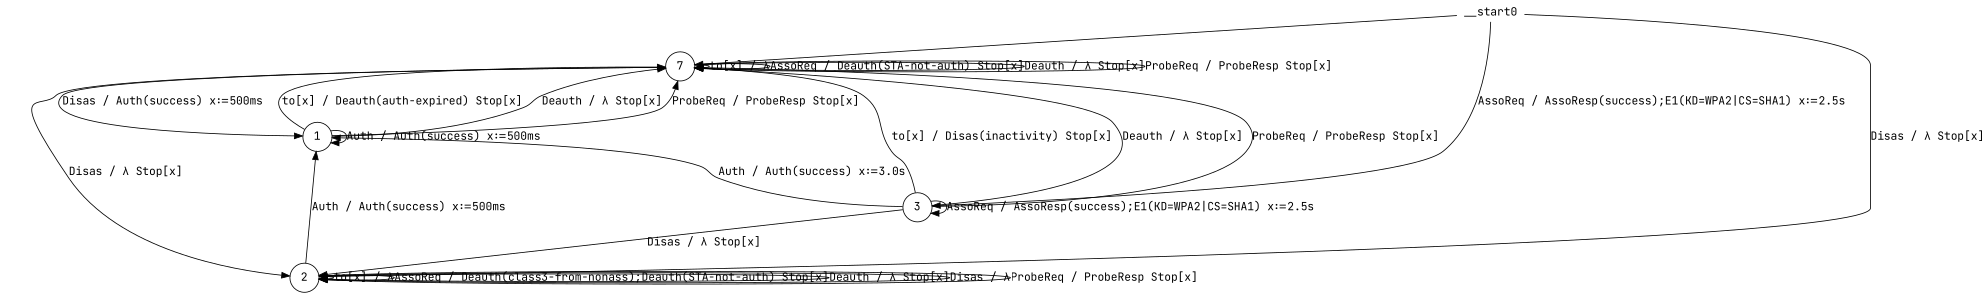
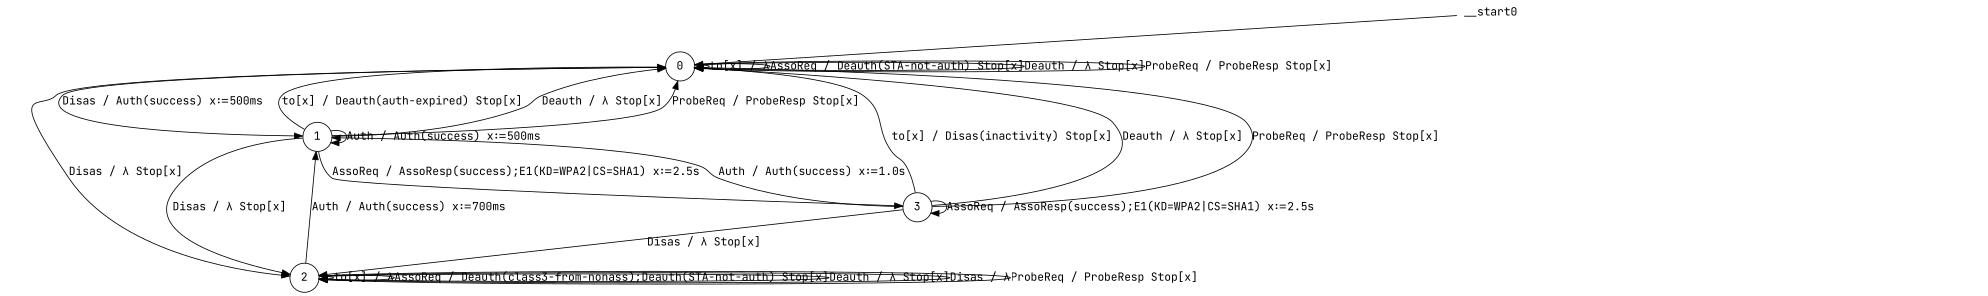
node "7": label "7" -> "0"
edge "3" -> "1": label "Auth / Auth(success) x:=3.0s" -> "Auth / Auth(success) x:=1.0s"
edge "__start0" -> "3": now "1" -> "3"
edge "2" -> "1": label "Auth / Auth(success) x:=500ms" -> "Auth / Auth(success) x:=700ms"
edge "__start0" -> "2": now "1" -> "2"
